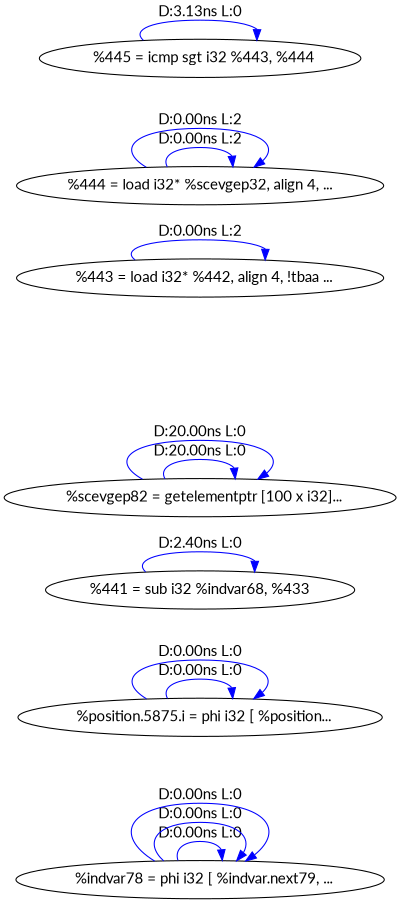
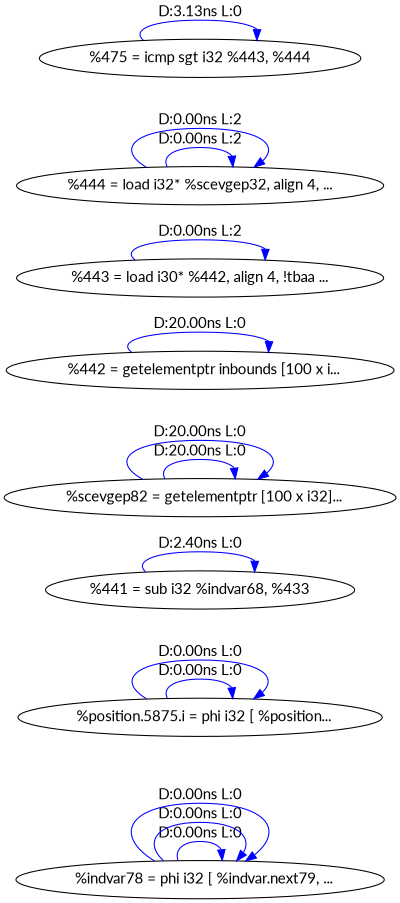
node "%445 = icmp sgt i32 %443, %444": label "%445 = icmp sgt i32 %443, %444" -> "%475 = icmp sgt i32 %443, %444"
node "%443 = load i32* %442, align 4, !tbaa ...": label "%443 = load i32* %442, align 4, !tbaa ..." -> "%443 = load i30* %442, align 4, !tbaa ..."
node "%442 = getelementptr inbounds [100 x i...": added
